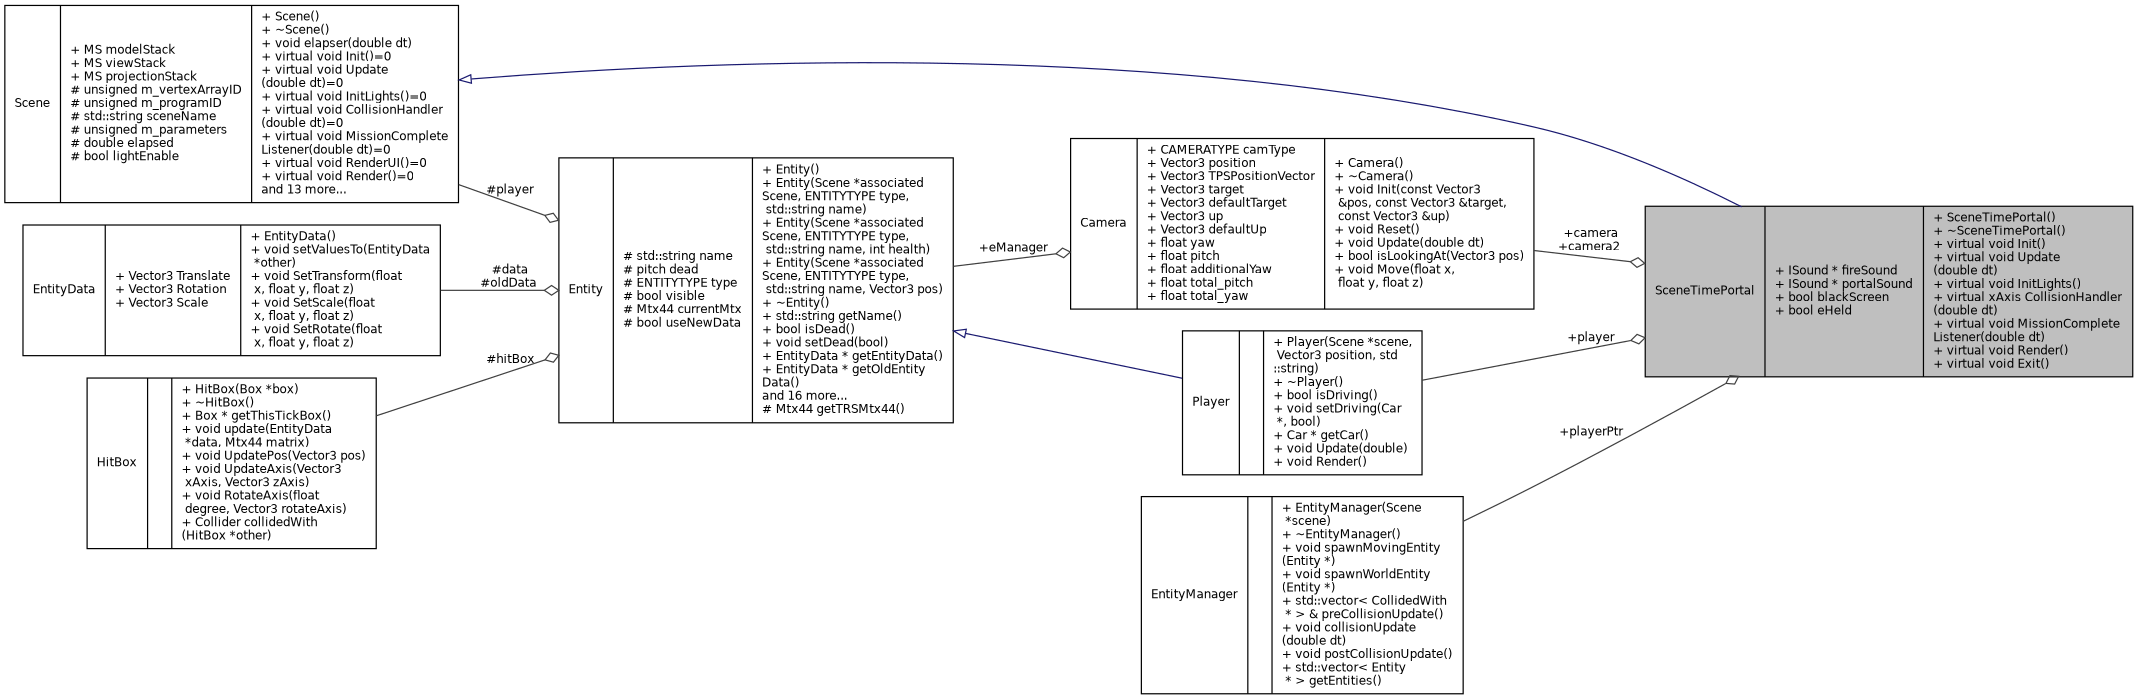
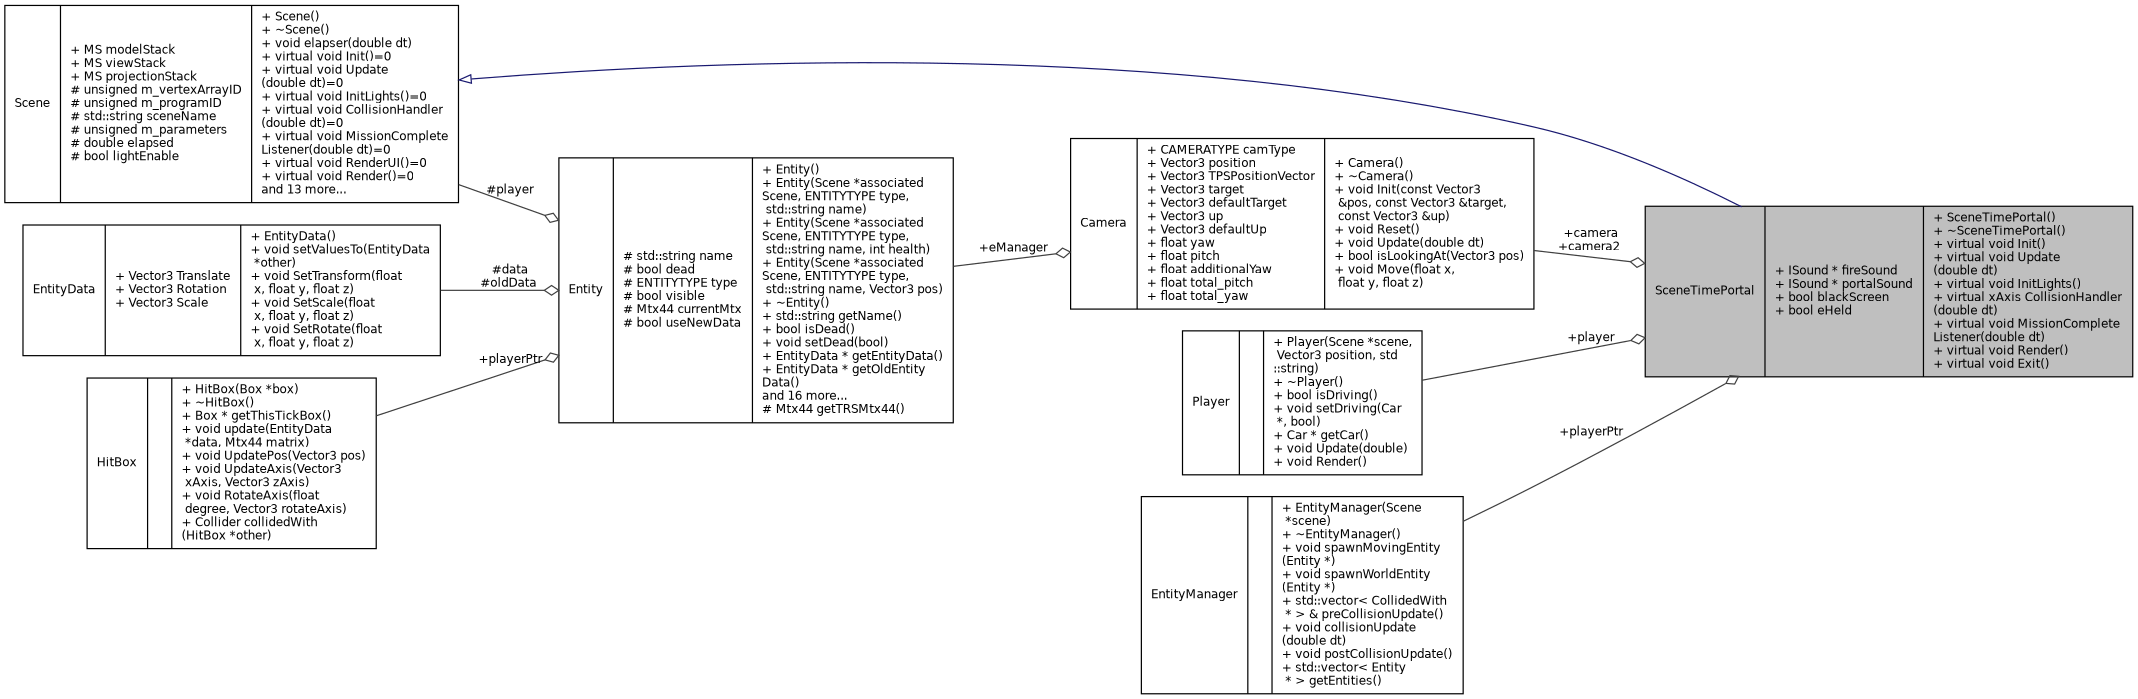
node "Entity": text "# pitch dead" -> "# bool dead"
edge "Player" -> "Entity": removed
edge "HitBox" -> "Entity": label " #hitBox" -> " +playerPtr"
